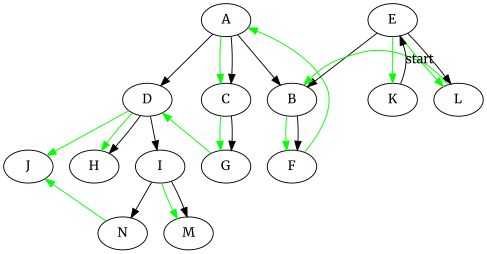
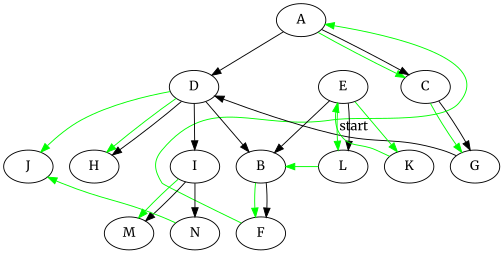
edge "A" -> "B": now "D" -> "B"
edge "K" -> "E": color black -> green
edge "G" -> "D": color green -> black
